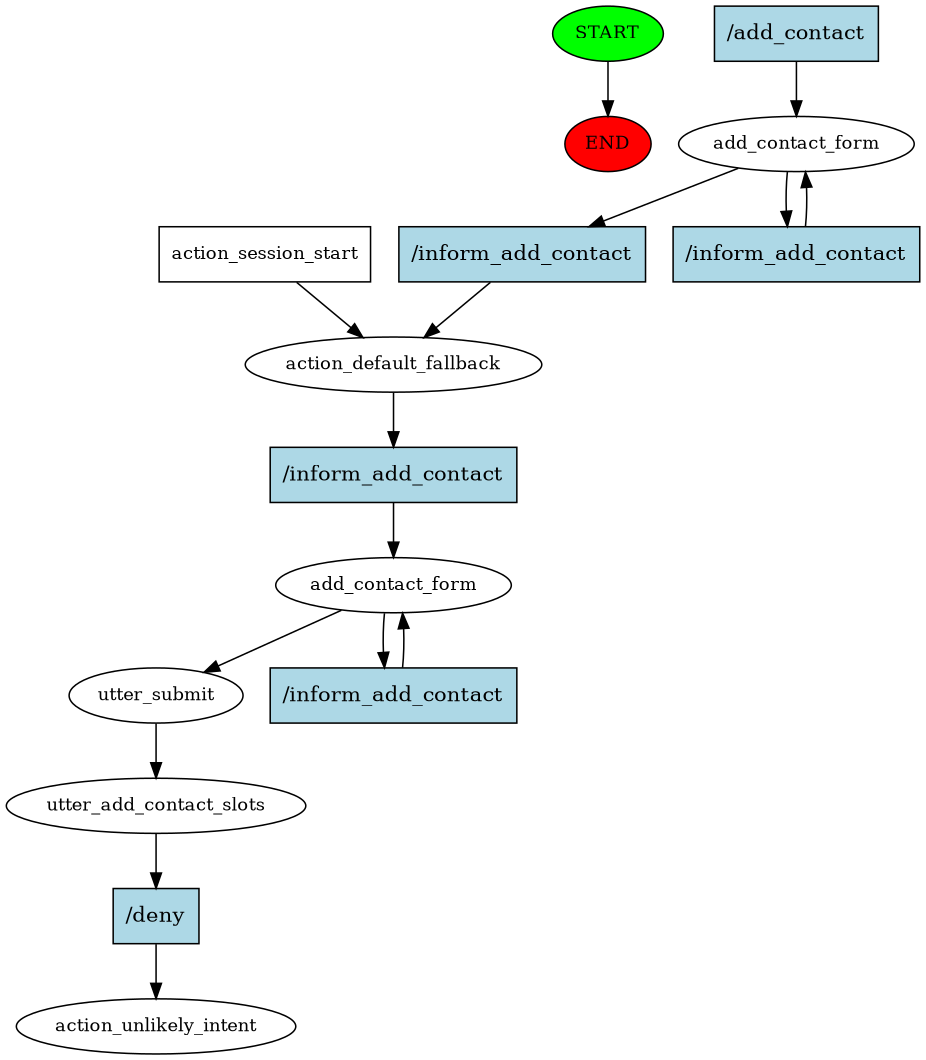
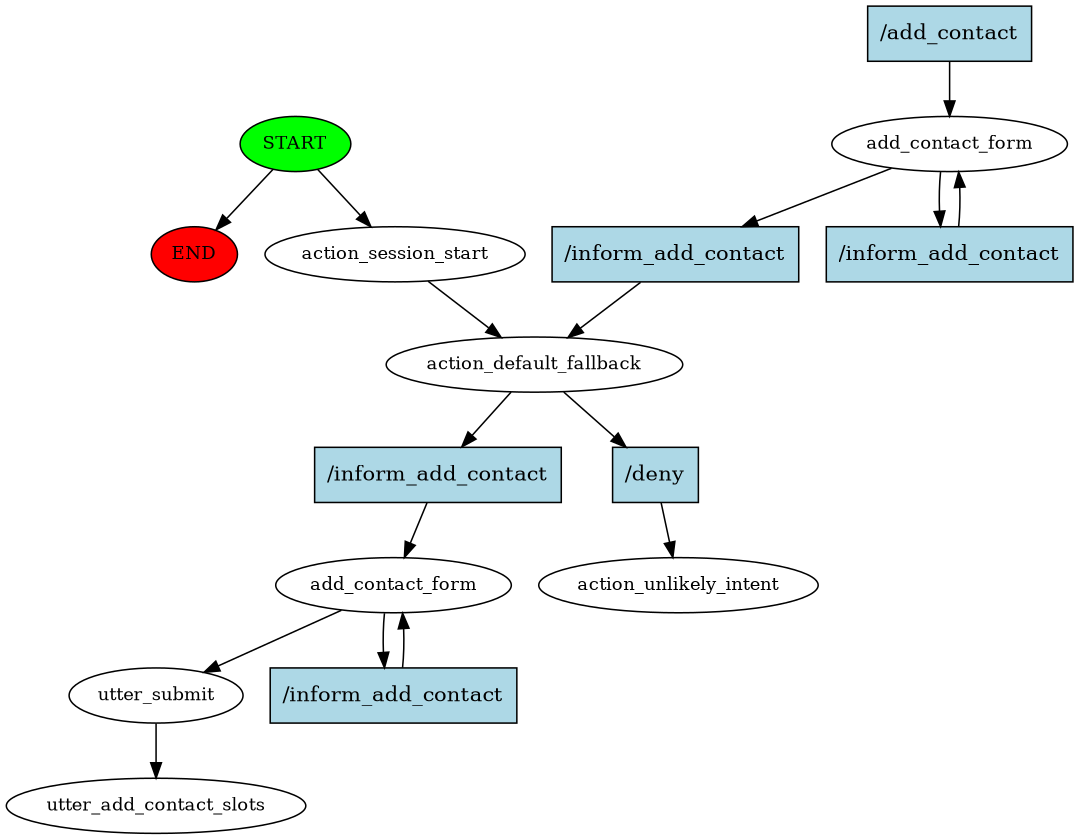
edge "START" -> "action_session_start": added
node "action_session_start": shape box -> ellipse
edge "utter_add_contact_slots" -> "/deny": now "action_default_fallback" -> "/deny"
